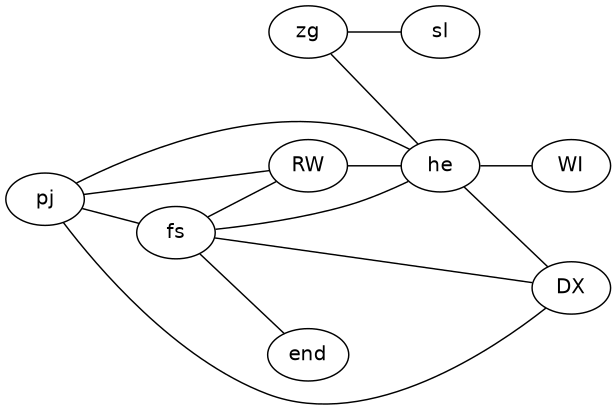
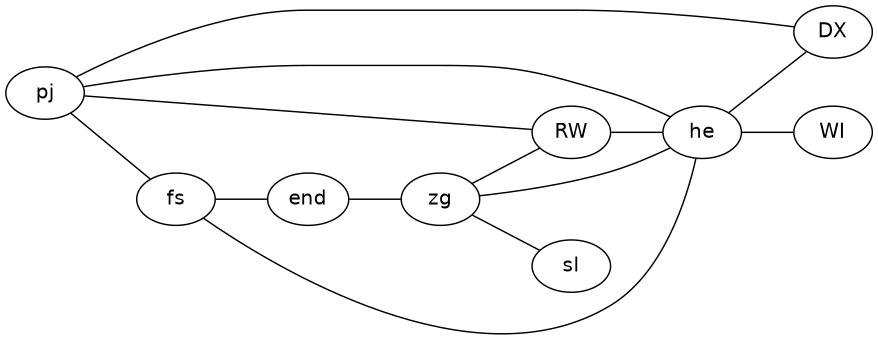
edge "RW" -- "fs": now "RW" -- "zg"
edge "end" -- "zg": added
edge "fs" -- "DX": removed
